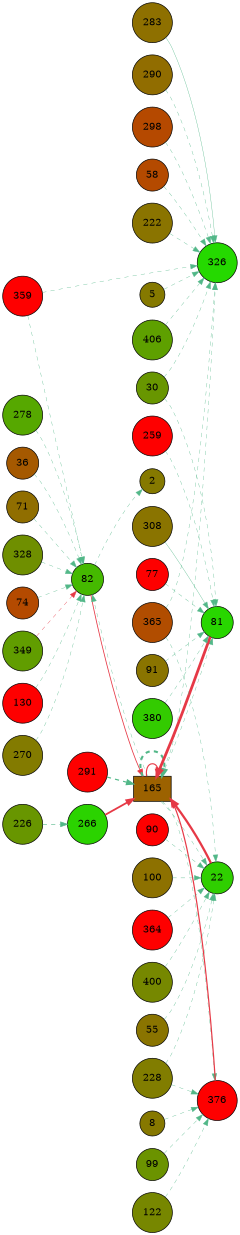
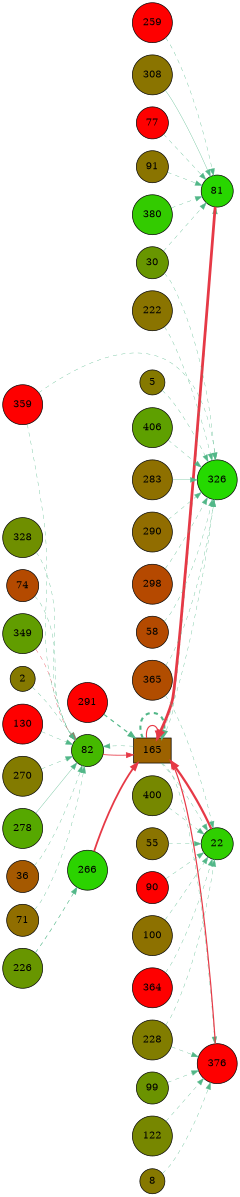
edge "278" -> "82": style dashed -> solid
edge "82" -> "2": reversed
